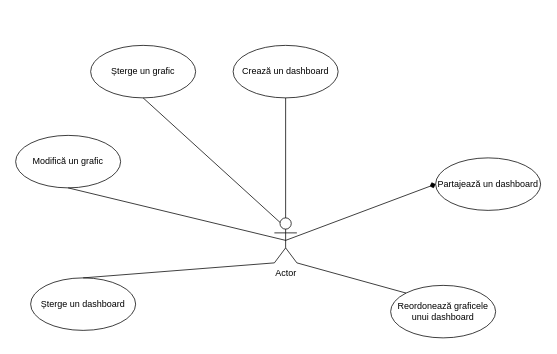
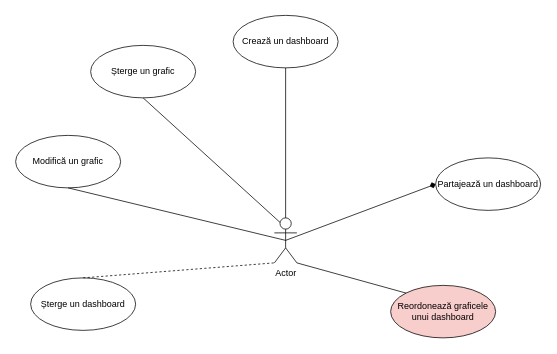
node "Crează un dashboard": moved (285, 72) -> (285, 42)
edge "Actor" -- "Șterge un dashboard": style solid -> dashed
node "Reordonează graficele unui dashboard": fillcolor #ffffff -> #f8cecc
